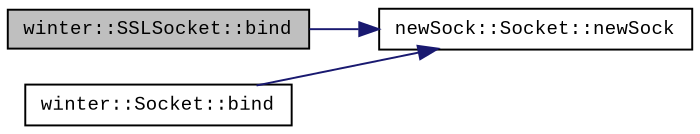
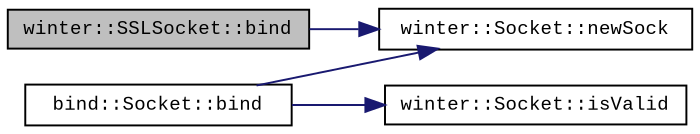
node "newSock::Socket::newSock": label "newSock::Socket::newSock" -> "winter::Socket::newSock"
node "winter::Socket::bind": label "winter::Socket::bind" -> "bind::Socket::bind"
node "winter::Socket::isValid": added
